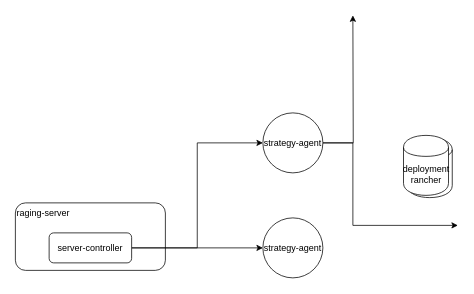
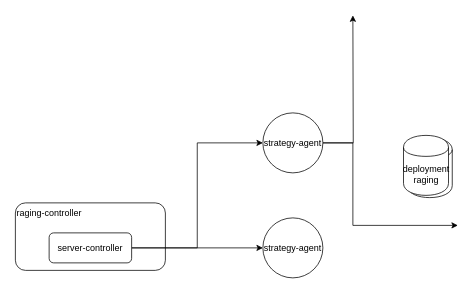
node "deployment rancher": label "deployment rancher" -> "deployment raging"
node "raging-server": label "raging-server" -> "raging-controller"
